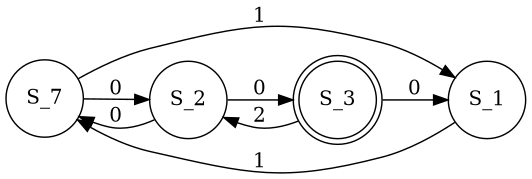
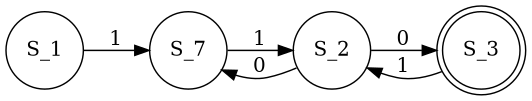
edge "S_7" -> "S_1": removed, label "1"
edge "S_7" -> "S_2": label "0" -> "1"
edge "S_3" -> "S_1": removed, label "0"
edge "S_3" -> "S_2": label "2" -> "1"
